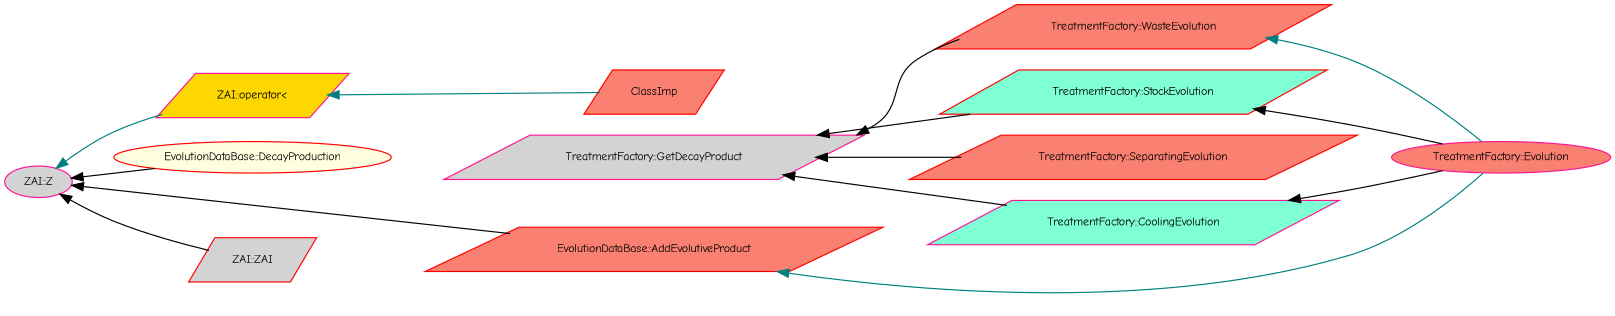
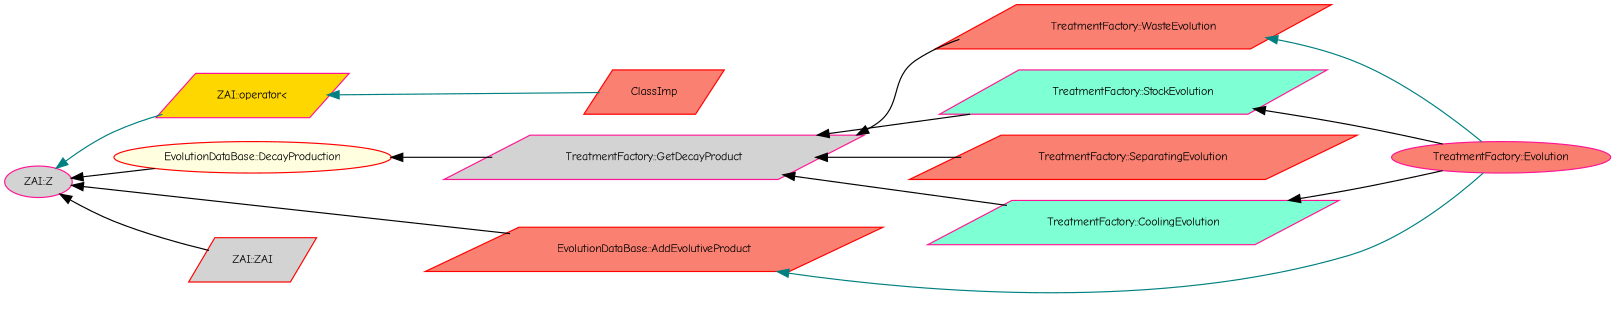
node "TreatmentFactory::StockEvolution": color red -> deeppink
edge "TreatmentFactory::GetDecayProduct" -> "EvolutionDataBase::DecayProduction": added
